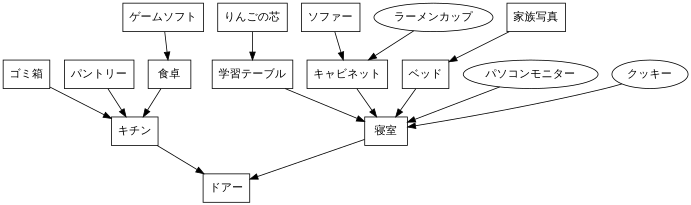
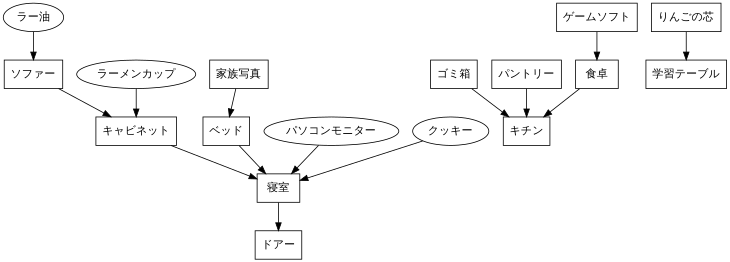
node "ラー油": added
edge "学習テーブル" -> "寝室": removed
edge "キチン" -> "ドアー": removed
